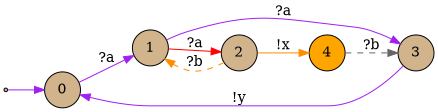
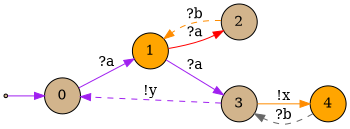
node "1": fillcolor tan -> orange
edge "2" -> "4": now "3" -> "4"
edge "3" -> "0": style solid -> dashed
